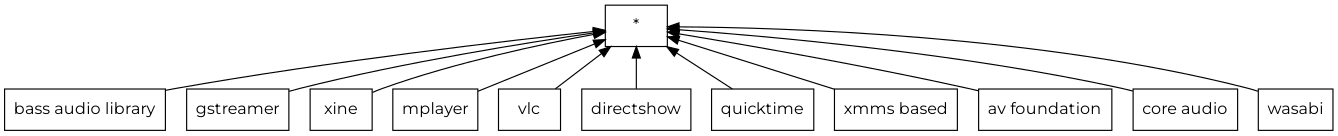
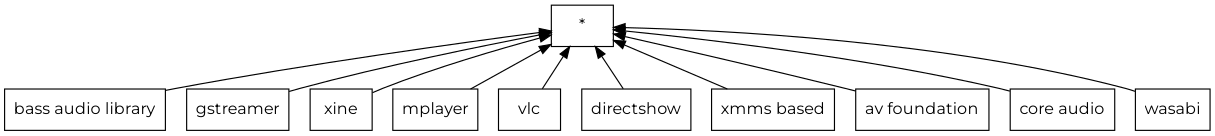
node "quicktime": removed
